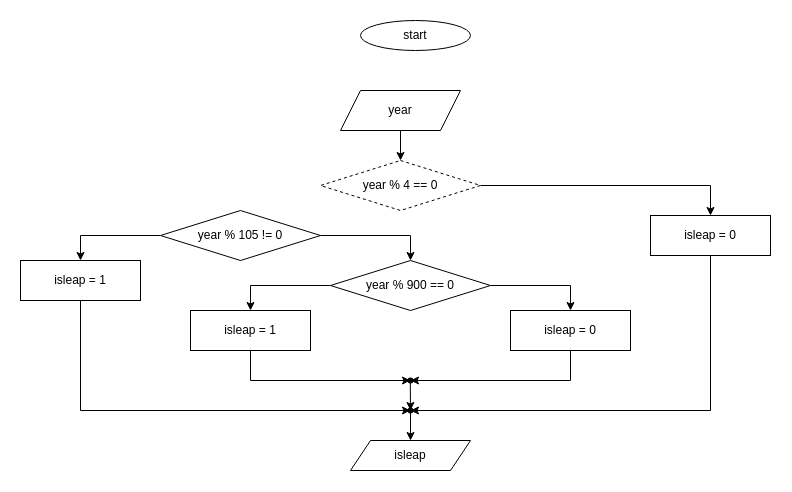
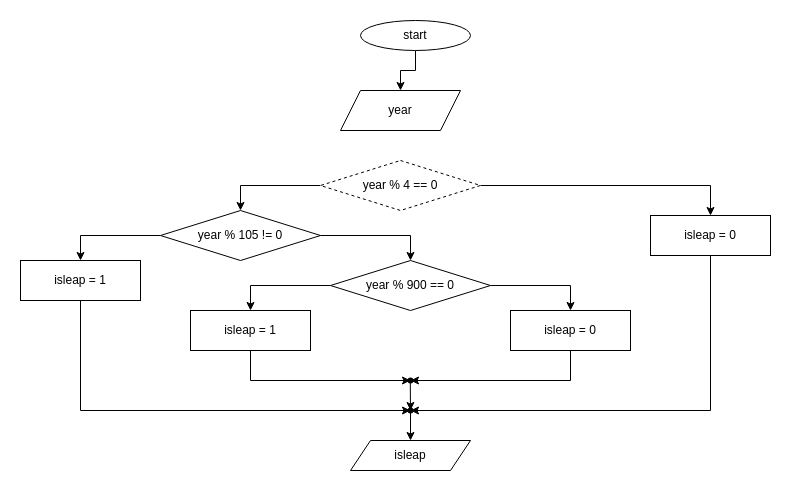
edge "start" -> "year": added
edge "year" -> "year % 4 == 0": removed
edge "year % 4 == 0" -> "year % 105 != 0": added
